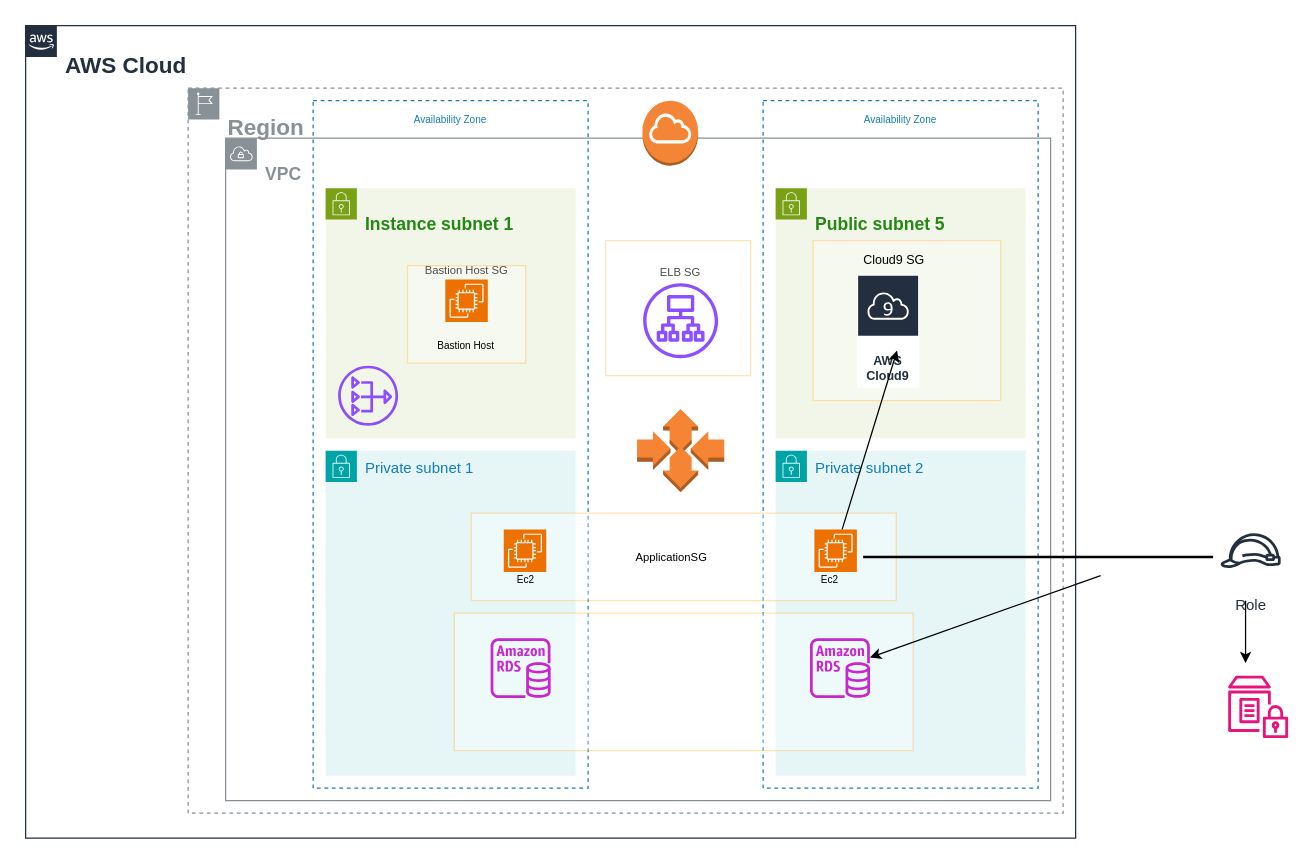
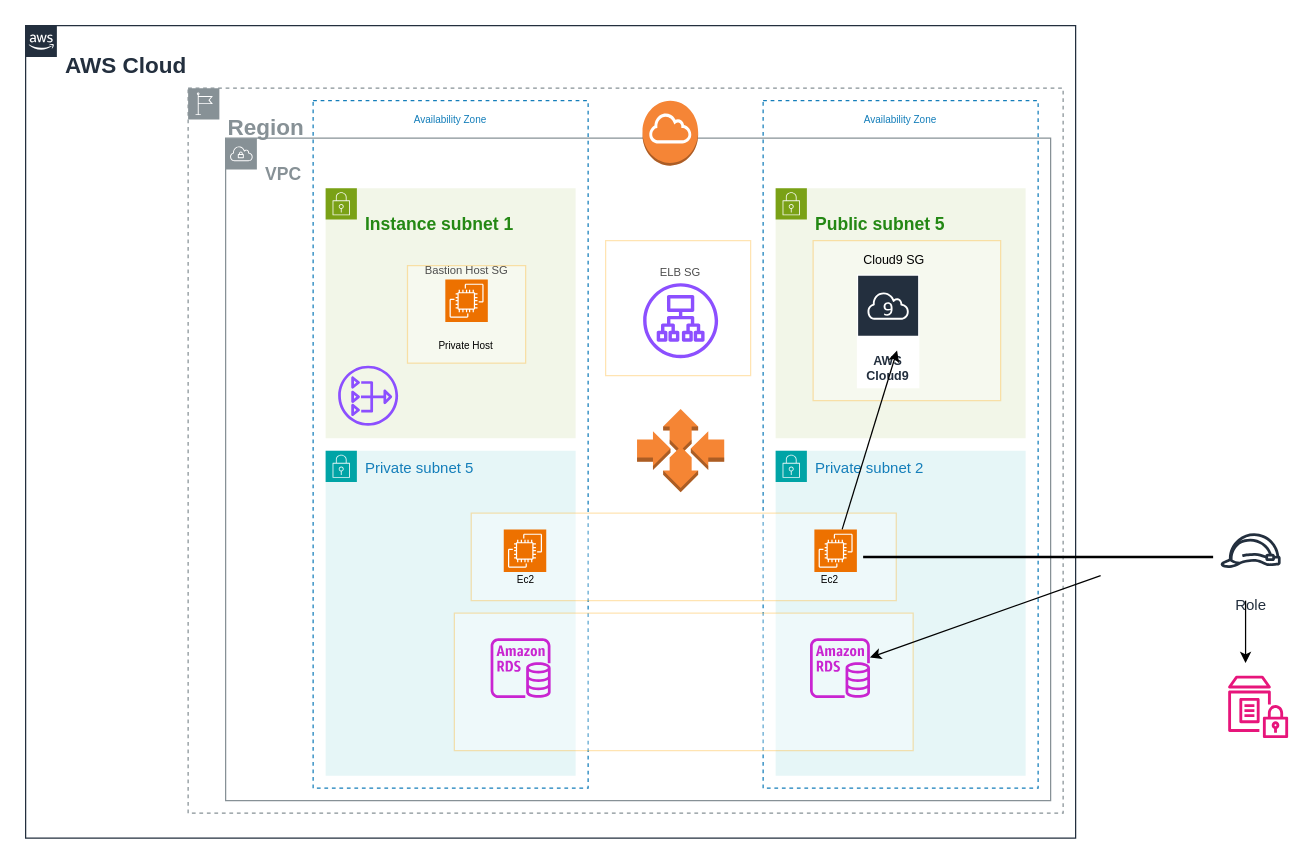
node "Bastion Host": label "Bastion Host" -> "Private Host"
node "Private subnet 1": label "Private subnet 1" -> "Private subnet 5"
node "ApplicationSG": removed
